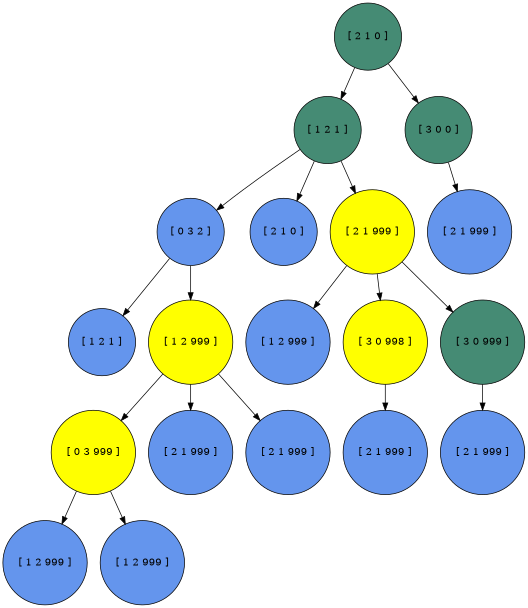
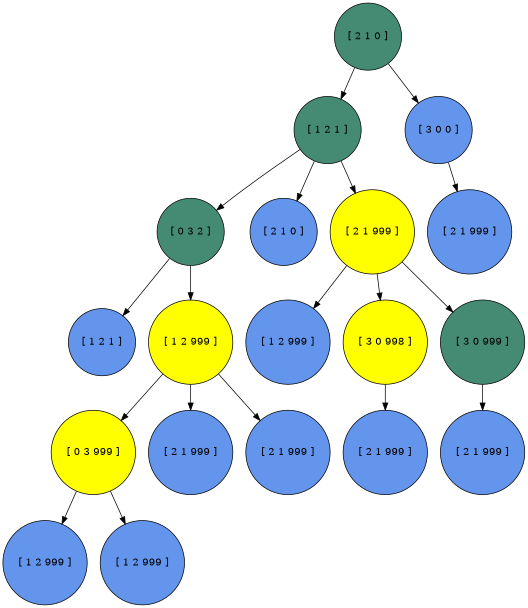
node "[ 3 0 0 ]": fillcolor aquamarine4 -> cornflowerblue
node "[ 0 3 2 ]": fillcolor cornflowerblue -> aquamarine4
